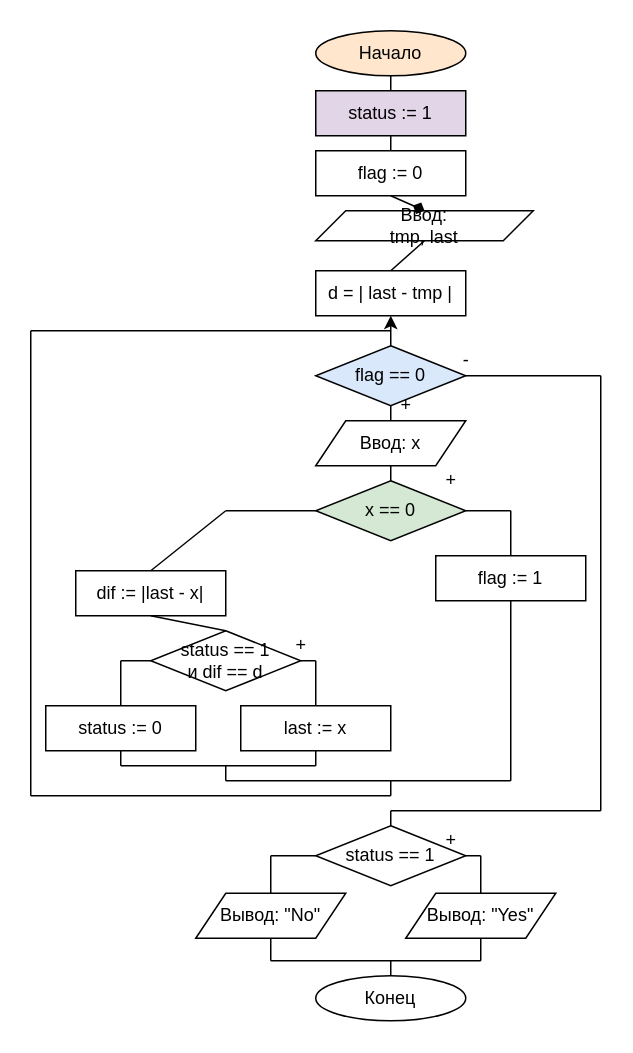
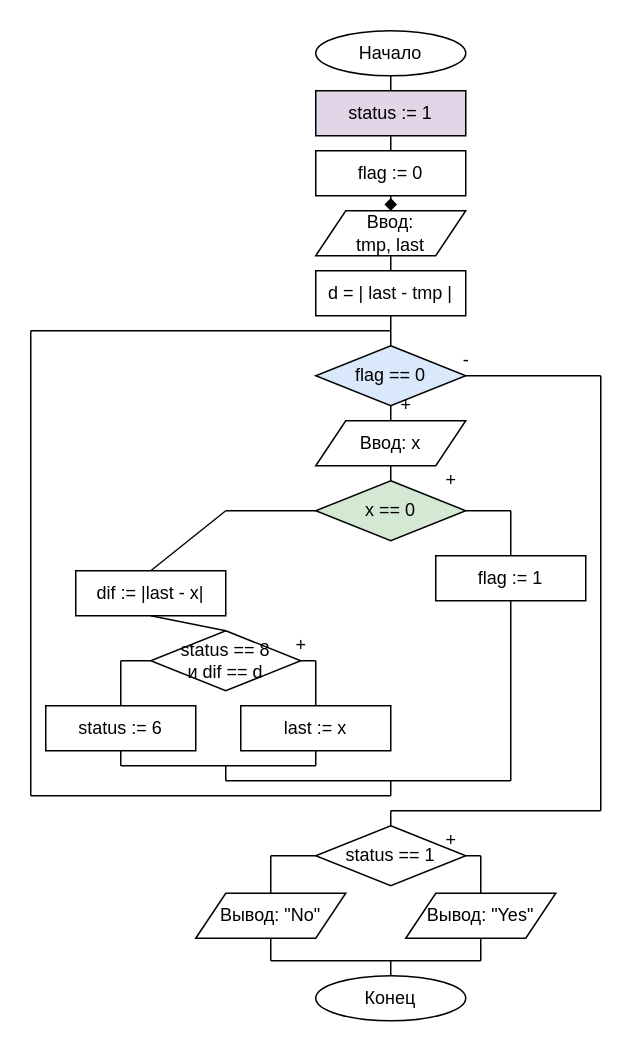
node "Начало": fillcolor #ffe6cc -> #ffffff
node "Ввод: tmp, last": size 218x30 -> 150x45
edge "flag == 0" -> "d = | last - tmp |": arrowhead classic -> none
node "status == 1 и dif == d": label "status == 1 и dif == d" -> "status == 8 и dif == d"
node "status := 0": label "status := 0" -> "status := 6"
